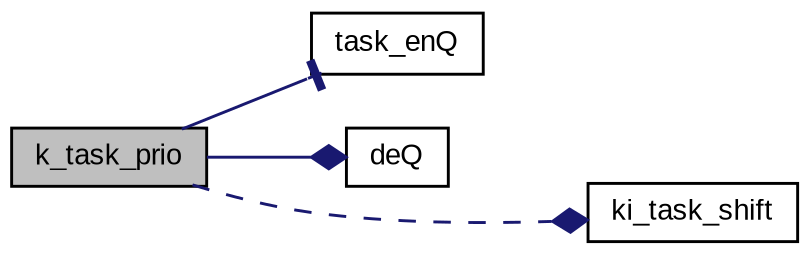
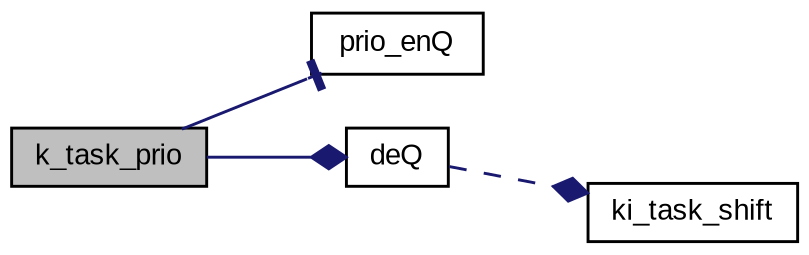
node "task_enQ": label "task_enQ" -> "prio_enQ"
edge "k_task_prio" -> "ki_task_shift": now "deQ" -> "ki_task_shift"
